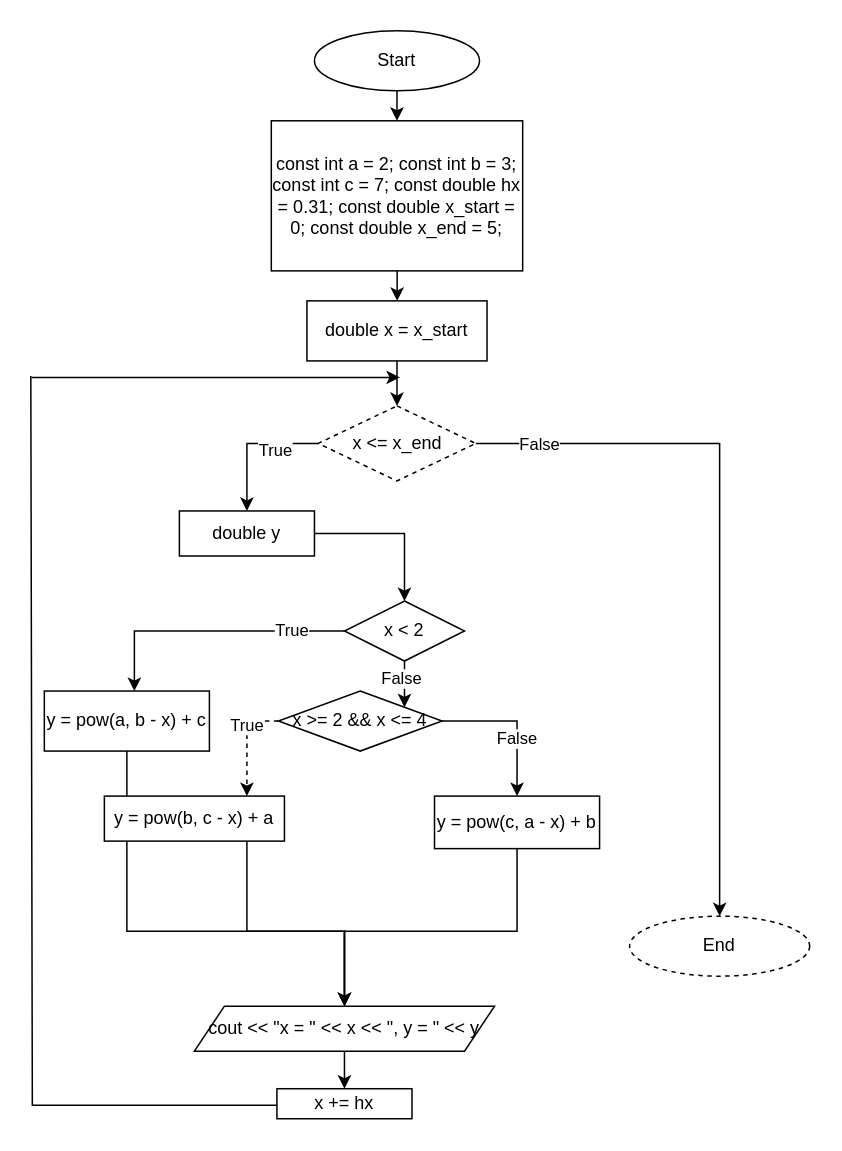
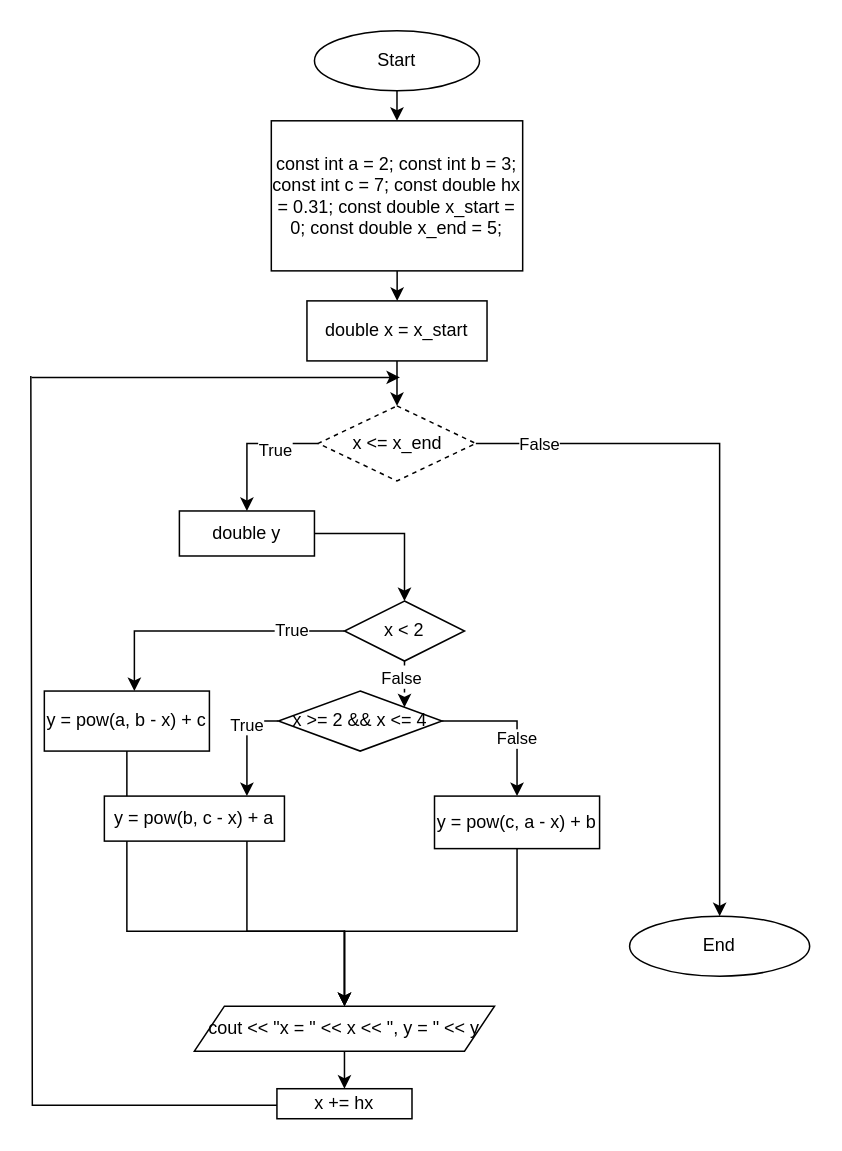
edge "x < 2" -> "x >= 2 && x <= 4": style solid -> dashed
edge "x >= 2 && x <= 4" -> "y = pow(b, c - x) + a": style dashed -> solid
node "End": style dashed -> solid
